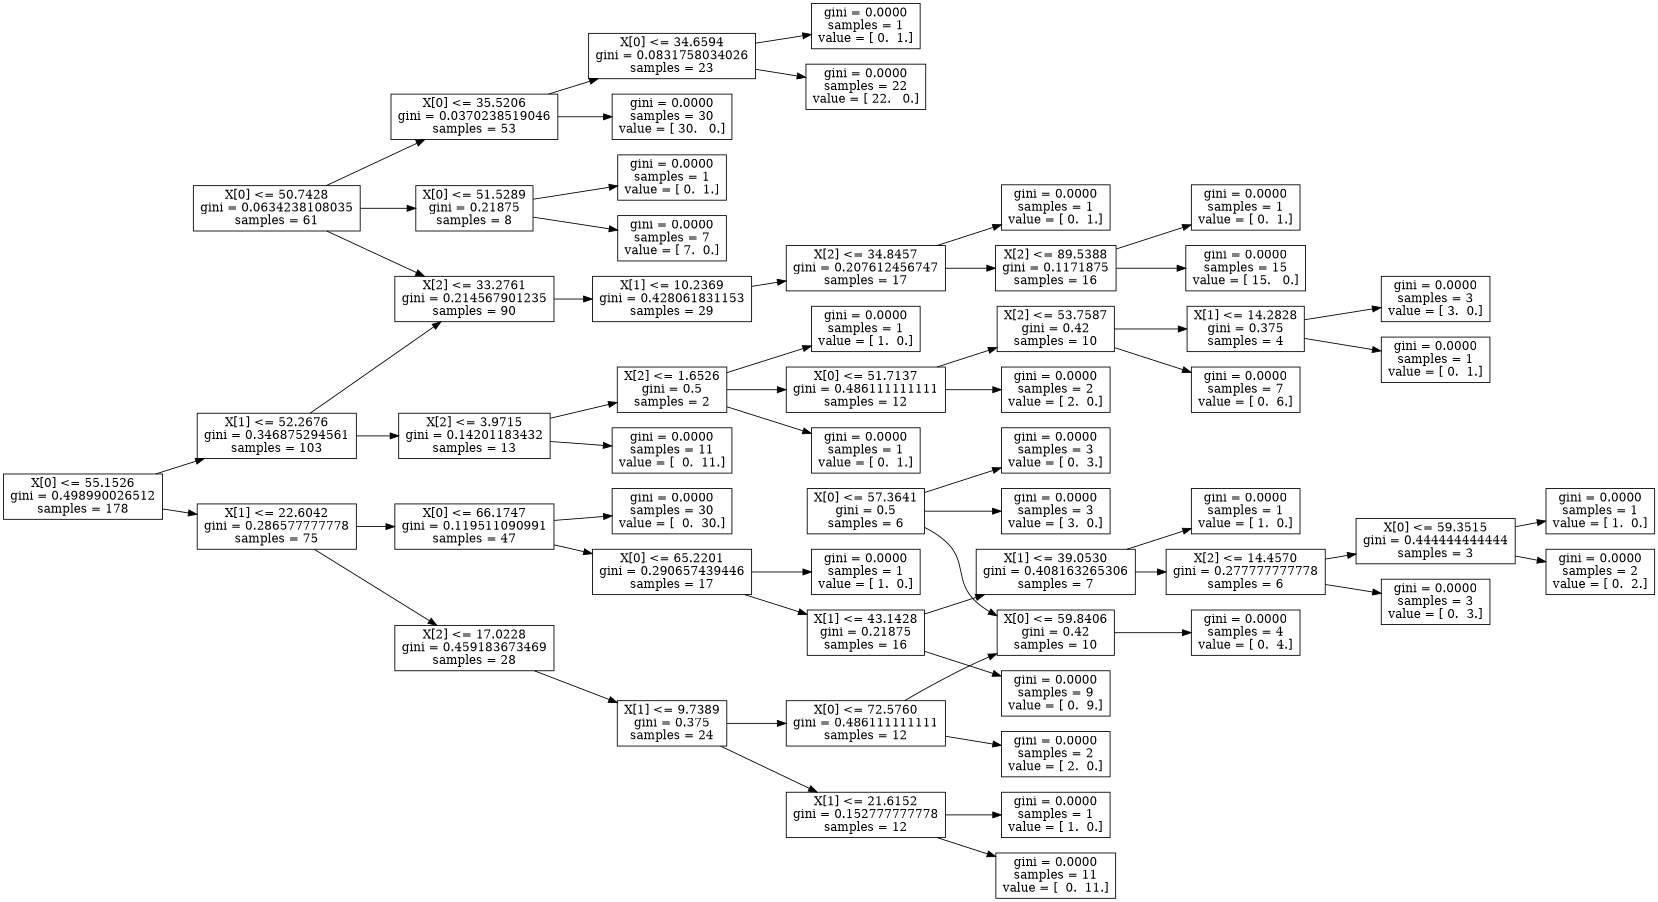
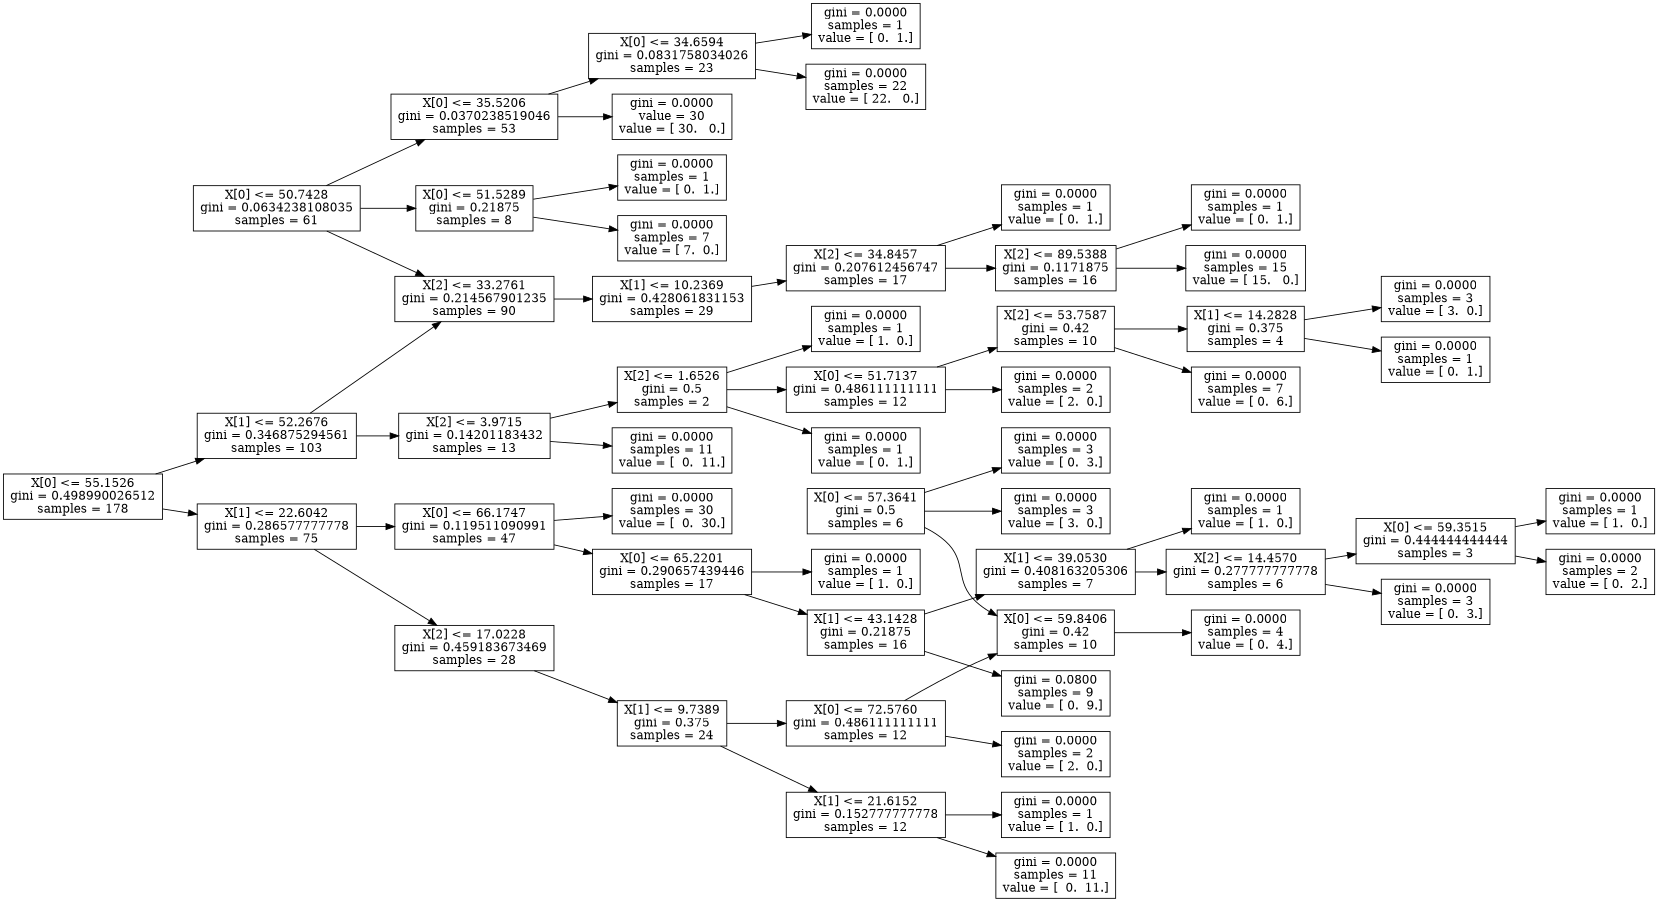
node "gini = 0.0000 samples = 30 value = [ 30.   0.]": label "gini = 0.0000 samples = 30 value = [ 30.   0.]" -> "gini = 0.0000 value = 30 value = [ 30.   0.]"
node "X[1] <= 39.0530 gini = 0.408163265306 samples = 7": label "X[1] <= 39.0530 gini = 0.408163265306 samples = 7" -> "X[1] <= 39.0530 gini = 0.408163205306 samples = 7"
node "gini = 0.0000 samples = 9 value = [ 0.  9.]": label "gini = 0.0000 samples = 9 value = [ 0.  9.]" -> "gini = 0.0800 samples = 9 value = [ 0.  9.]"
